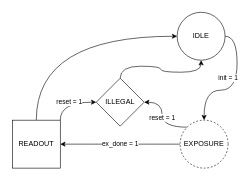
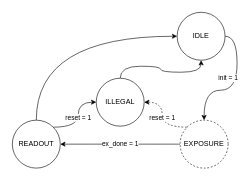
node "ILLEGAL": shape diamond -> ellipse
edge "EXPOSURE" -> "ILLEGAL": style solid -> dashed
node "READOUT": shape rectangle -> ellipse
